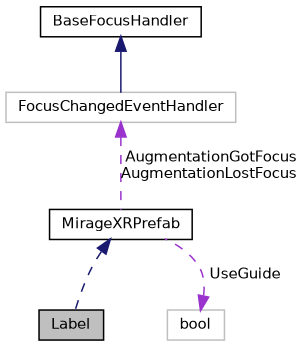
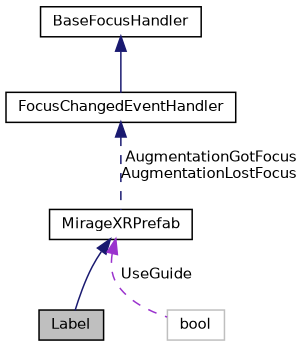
node "FocusChangedEventHandler": color grey75 -> black
edge "MirageXRPrefab" -> "FocusChangedEventHandler": color darkorchid3 -> midnightblue
edge "MirageXRPrefab" -> "bool": reversed
edge "Label" -> "MirageXRPrefab": style dashed -> solid
